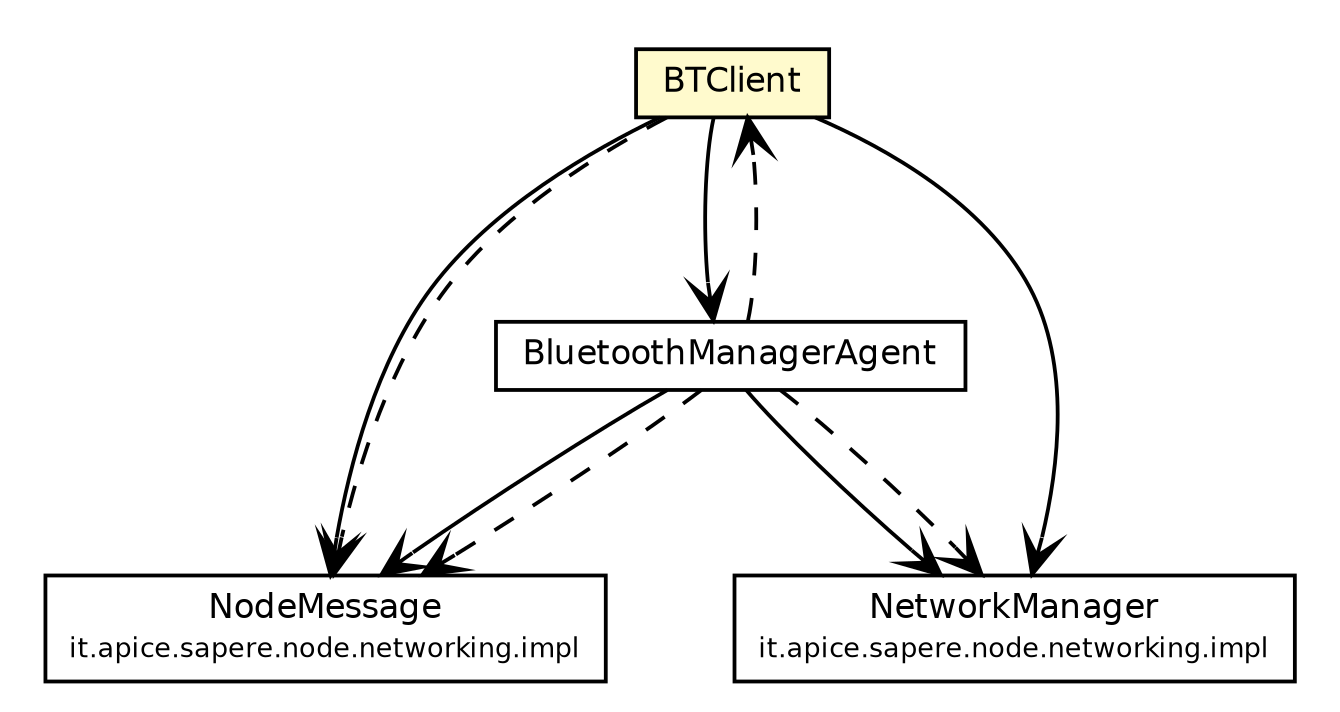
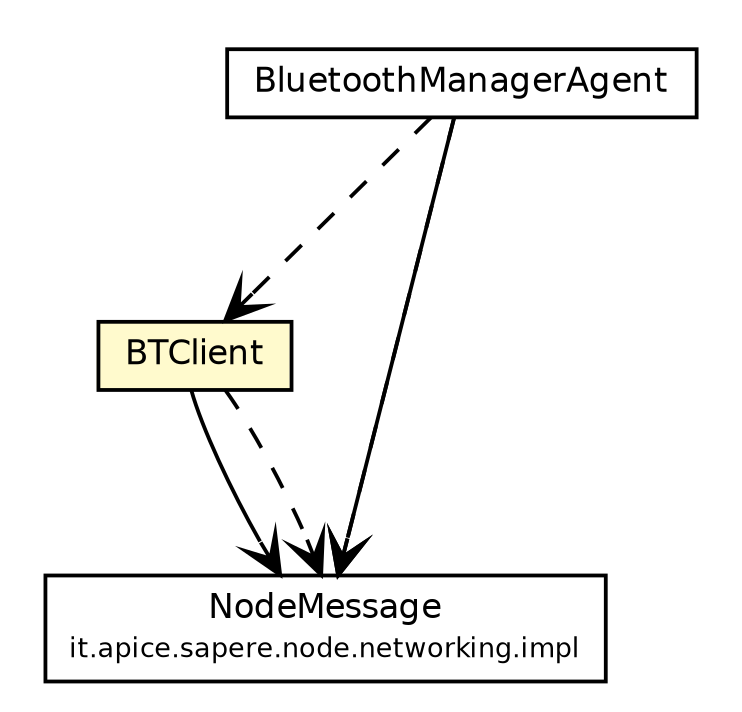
edge "BTClient" -> "BluetoothManagerAgent": removed
node "NetworkManager": removed
